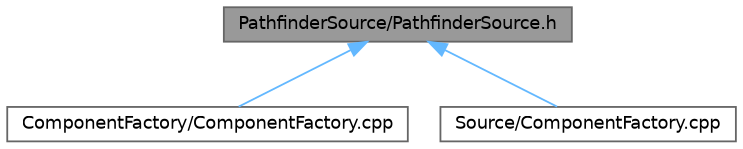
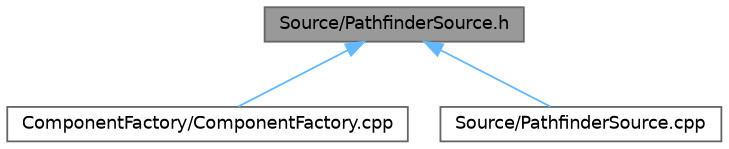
node "PathfinderSource/PathfinderSource.h": label "PathfinderSource/PathfinderSource.h" -> "Source/PathfinderSource.h"
node "Source/ComponentFactory.cpp": label "Source/ComponentFactory.cpp" -> "Source/PathfinderSource.cpp"
